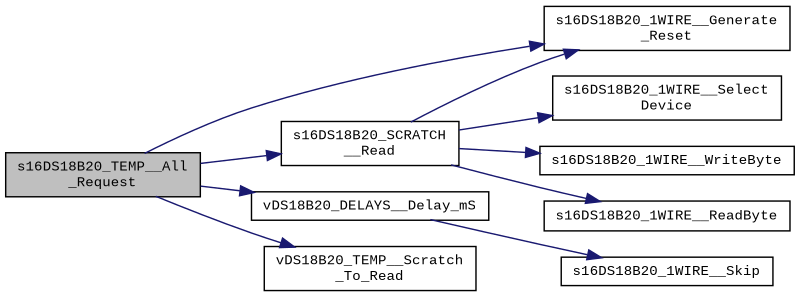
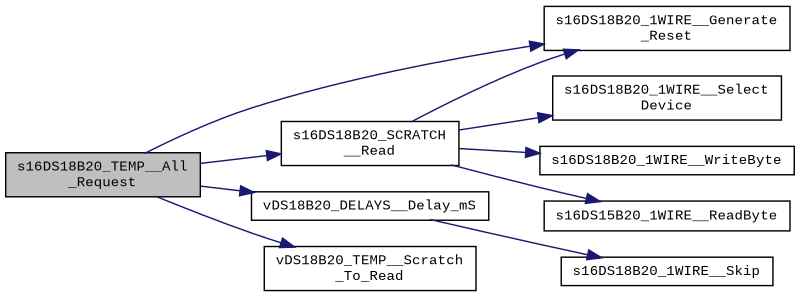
node "s16DS18B20_1WIRE__ReadByte": label "s16DS18B20_1WIRE__ReadByte" -> "s16DS15B20_1WIRE__ReadByte"
